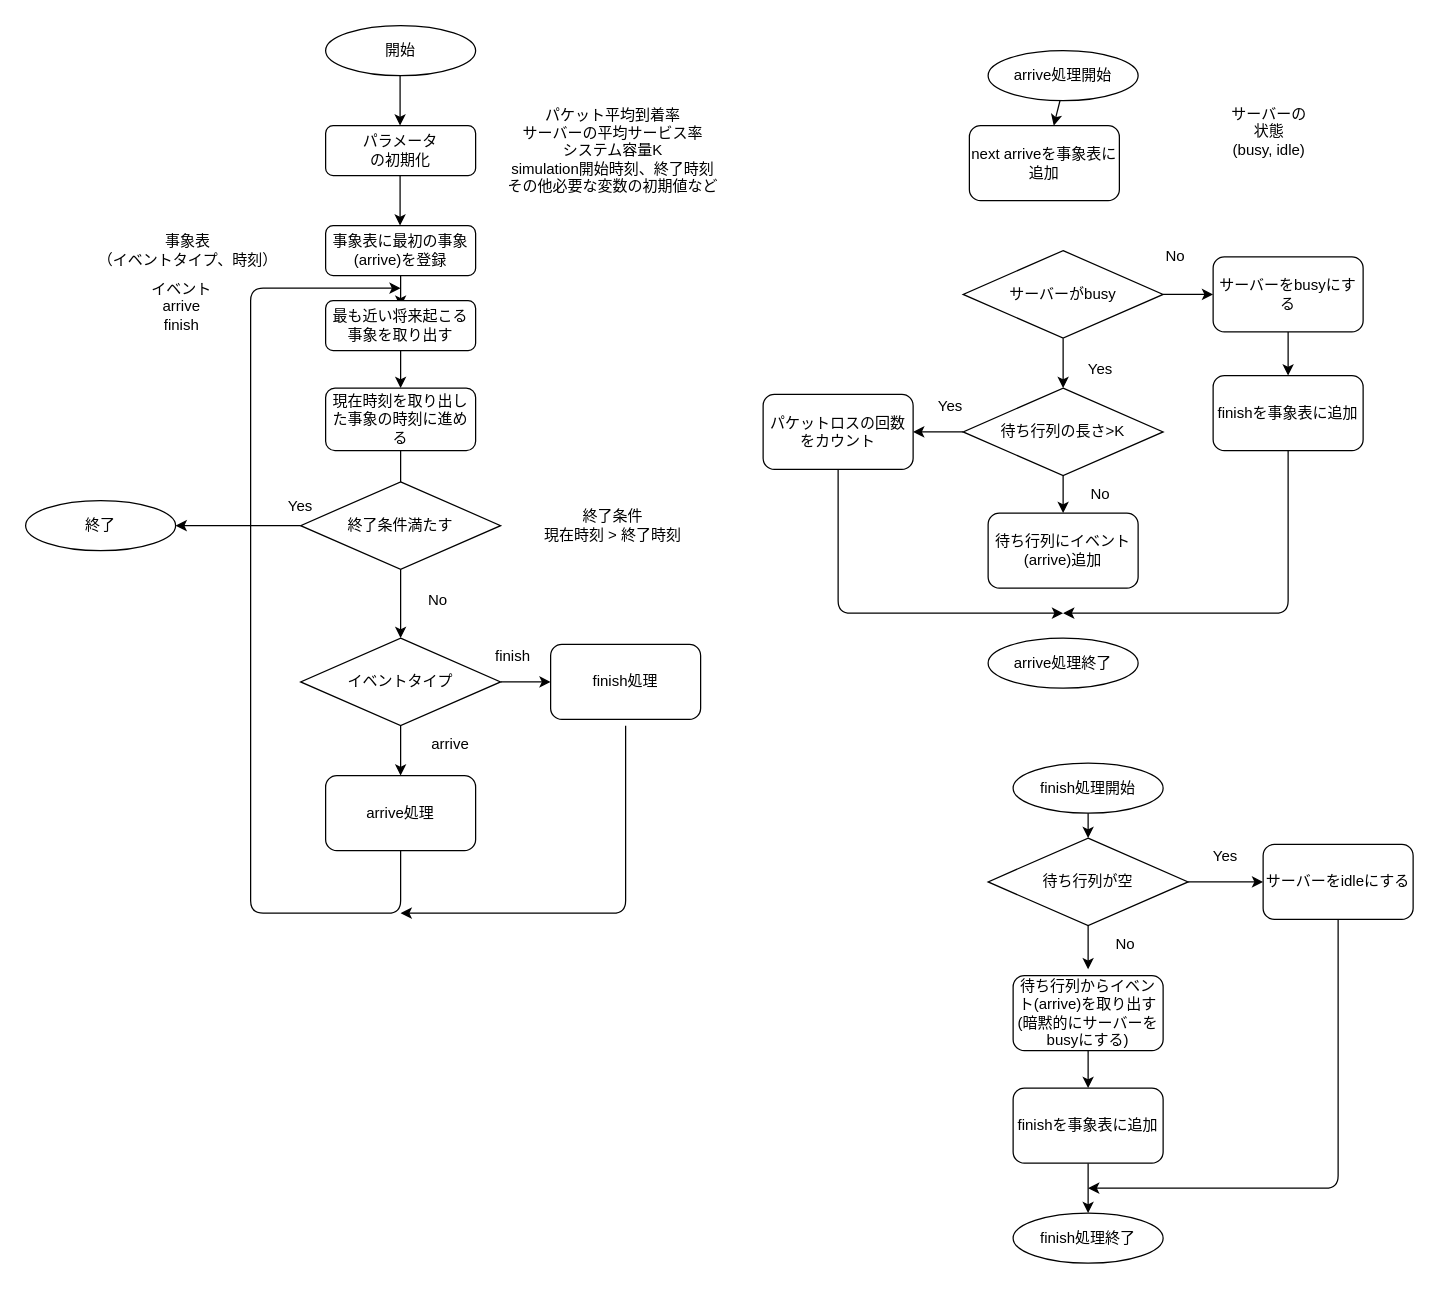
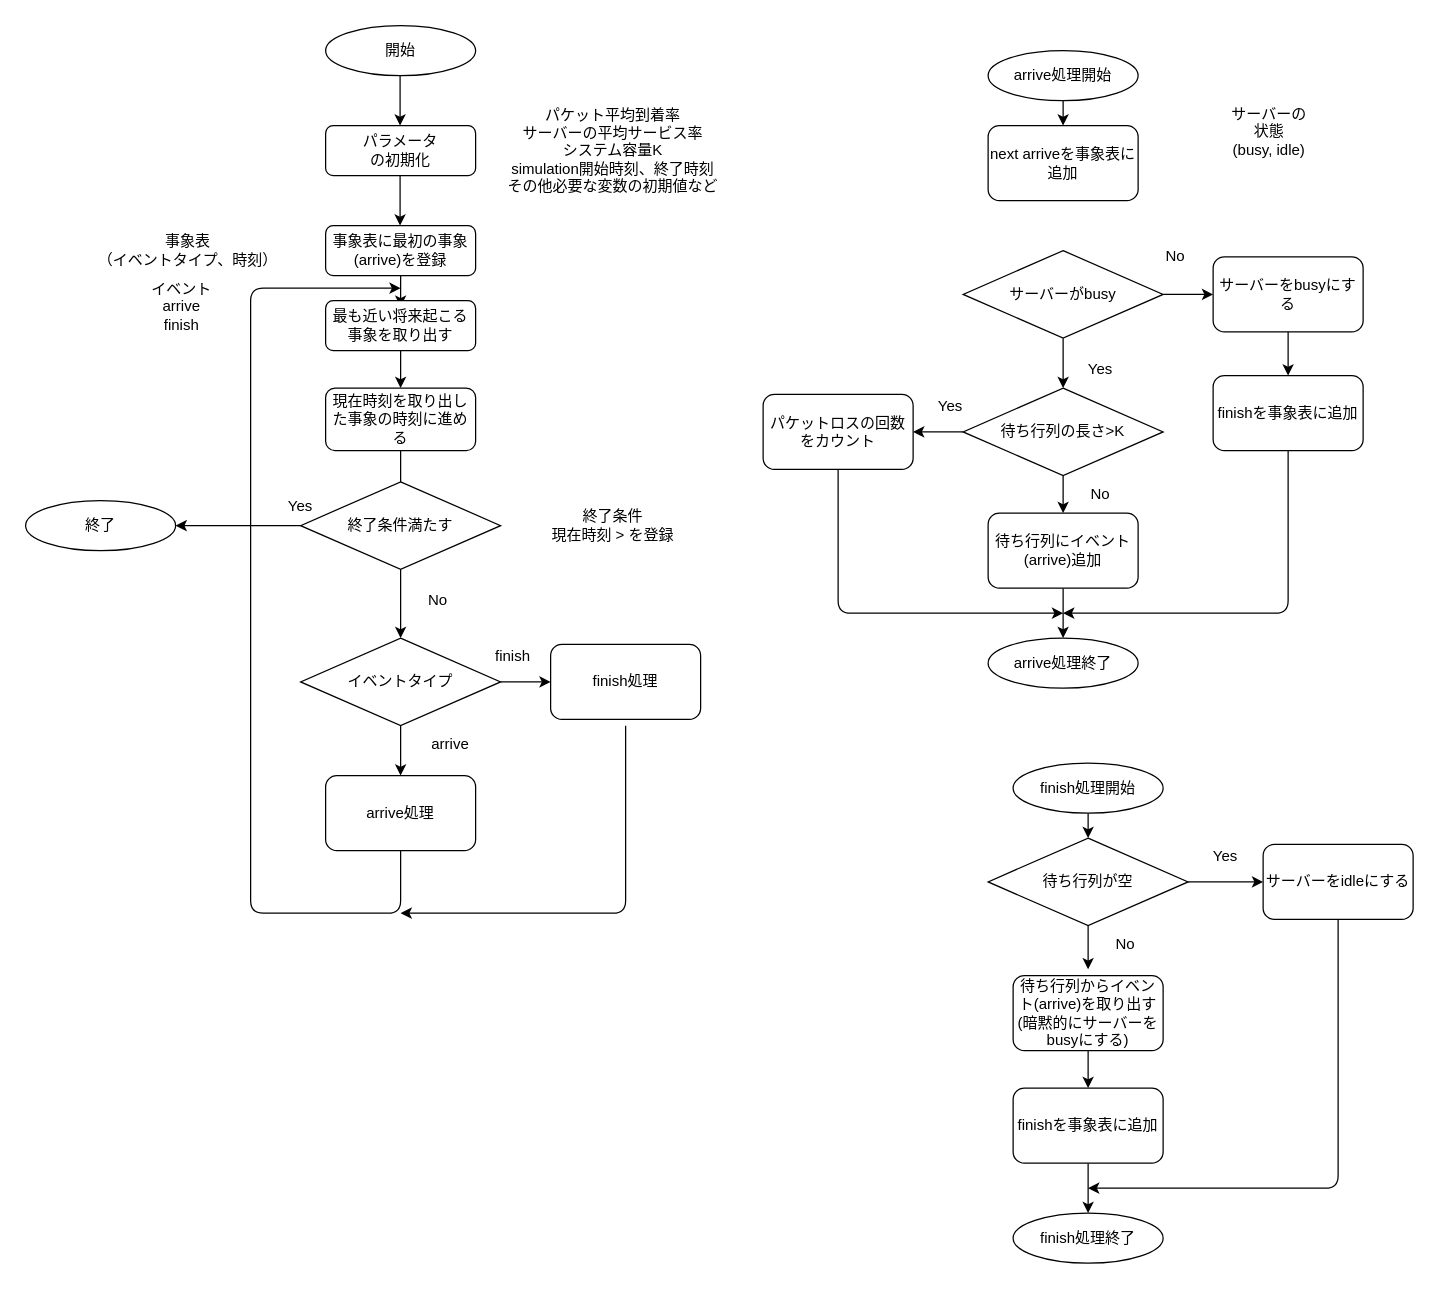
node "next arriveを事象表に追加": moved (1044, 163) -> (1063, 163)
node "終了条件 現在時刻 > 終了時刻": label "終了条件 現在時刻 > 終了時刻" -> "終了条件 現在時刻 > を登録"
edge "待ち行列にイベント(arrive)追加" -> "arrive処理終了": added
